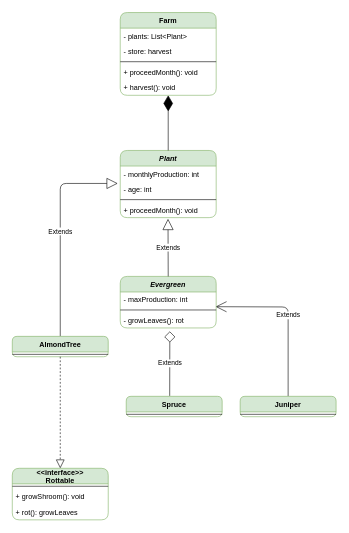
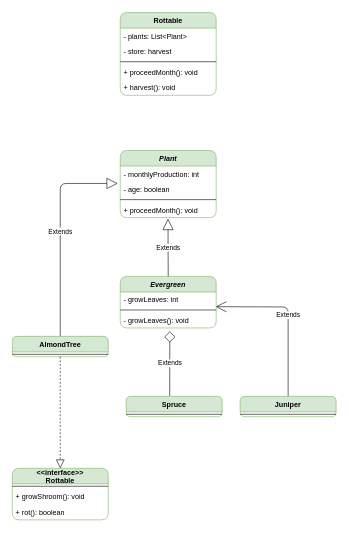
node "Farm": label "Farm" -> "Rottable"
edge "Plant" -> "+ harvest(): void": removed
node "- age: int": label "- age: int" -> "- age: boolean"
node "- maxProduction: int": label "- maxProduction: int" -> "- growLeaves: int"
node "- growLeaves(): rot": label "- growLeaves(): rot" -> "- growLeaves(): void"
node "+ rot(): growLeaves": label "+ rot(): growLeaves" -> "+ rot(): boolean"
